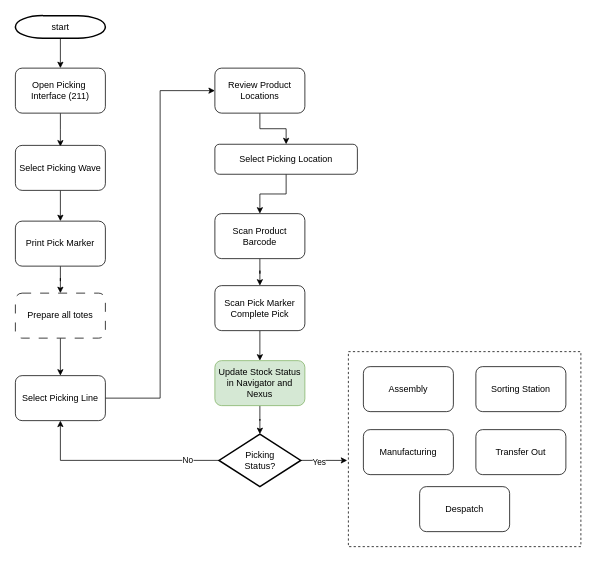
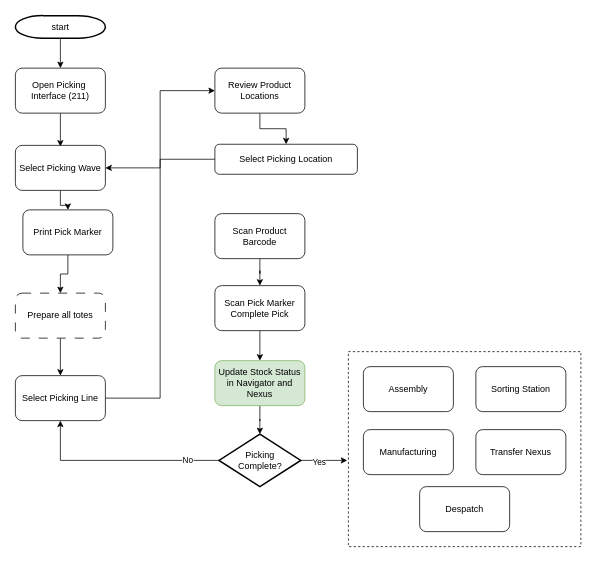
edge "Select Picking Location" -> "Scan Product Barcode": now "Select Picking Location" -> "Select Picking Wave"
node "Print Pick Marker": moved (60, 243) -> (68, 232)
node "Transfer Out": label "Transfer Out" -> "Transfer Nexus"
node "Picking Status?": label "Picking Status?" -> "Picking Complete?"
